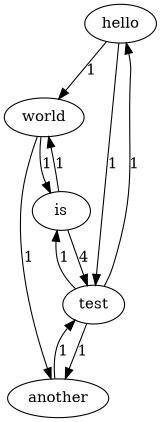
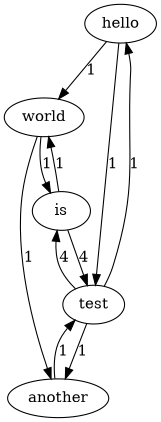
edge "test" -> "is": label "1" -> "4"
